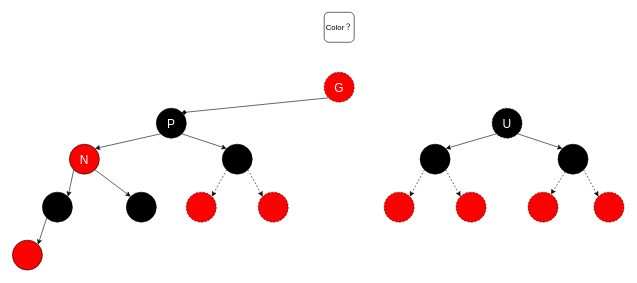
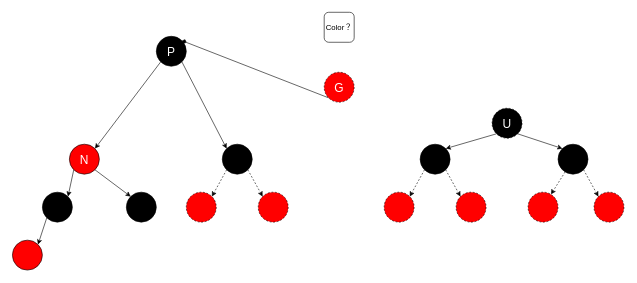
node "P": moved (171, 123) -> (171, 51)
